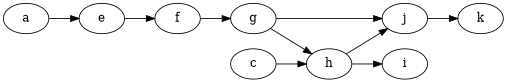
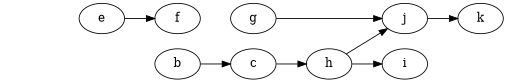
node "a": removed
edge "f" -> "g": removed
edge "g" -> "h": removed
node "b": added
